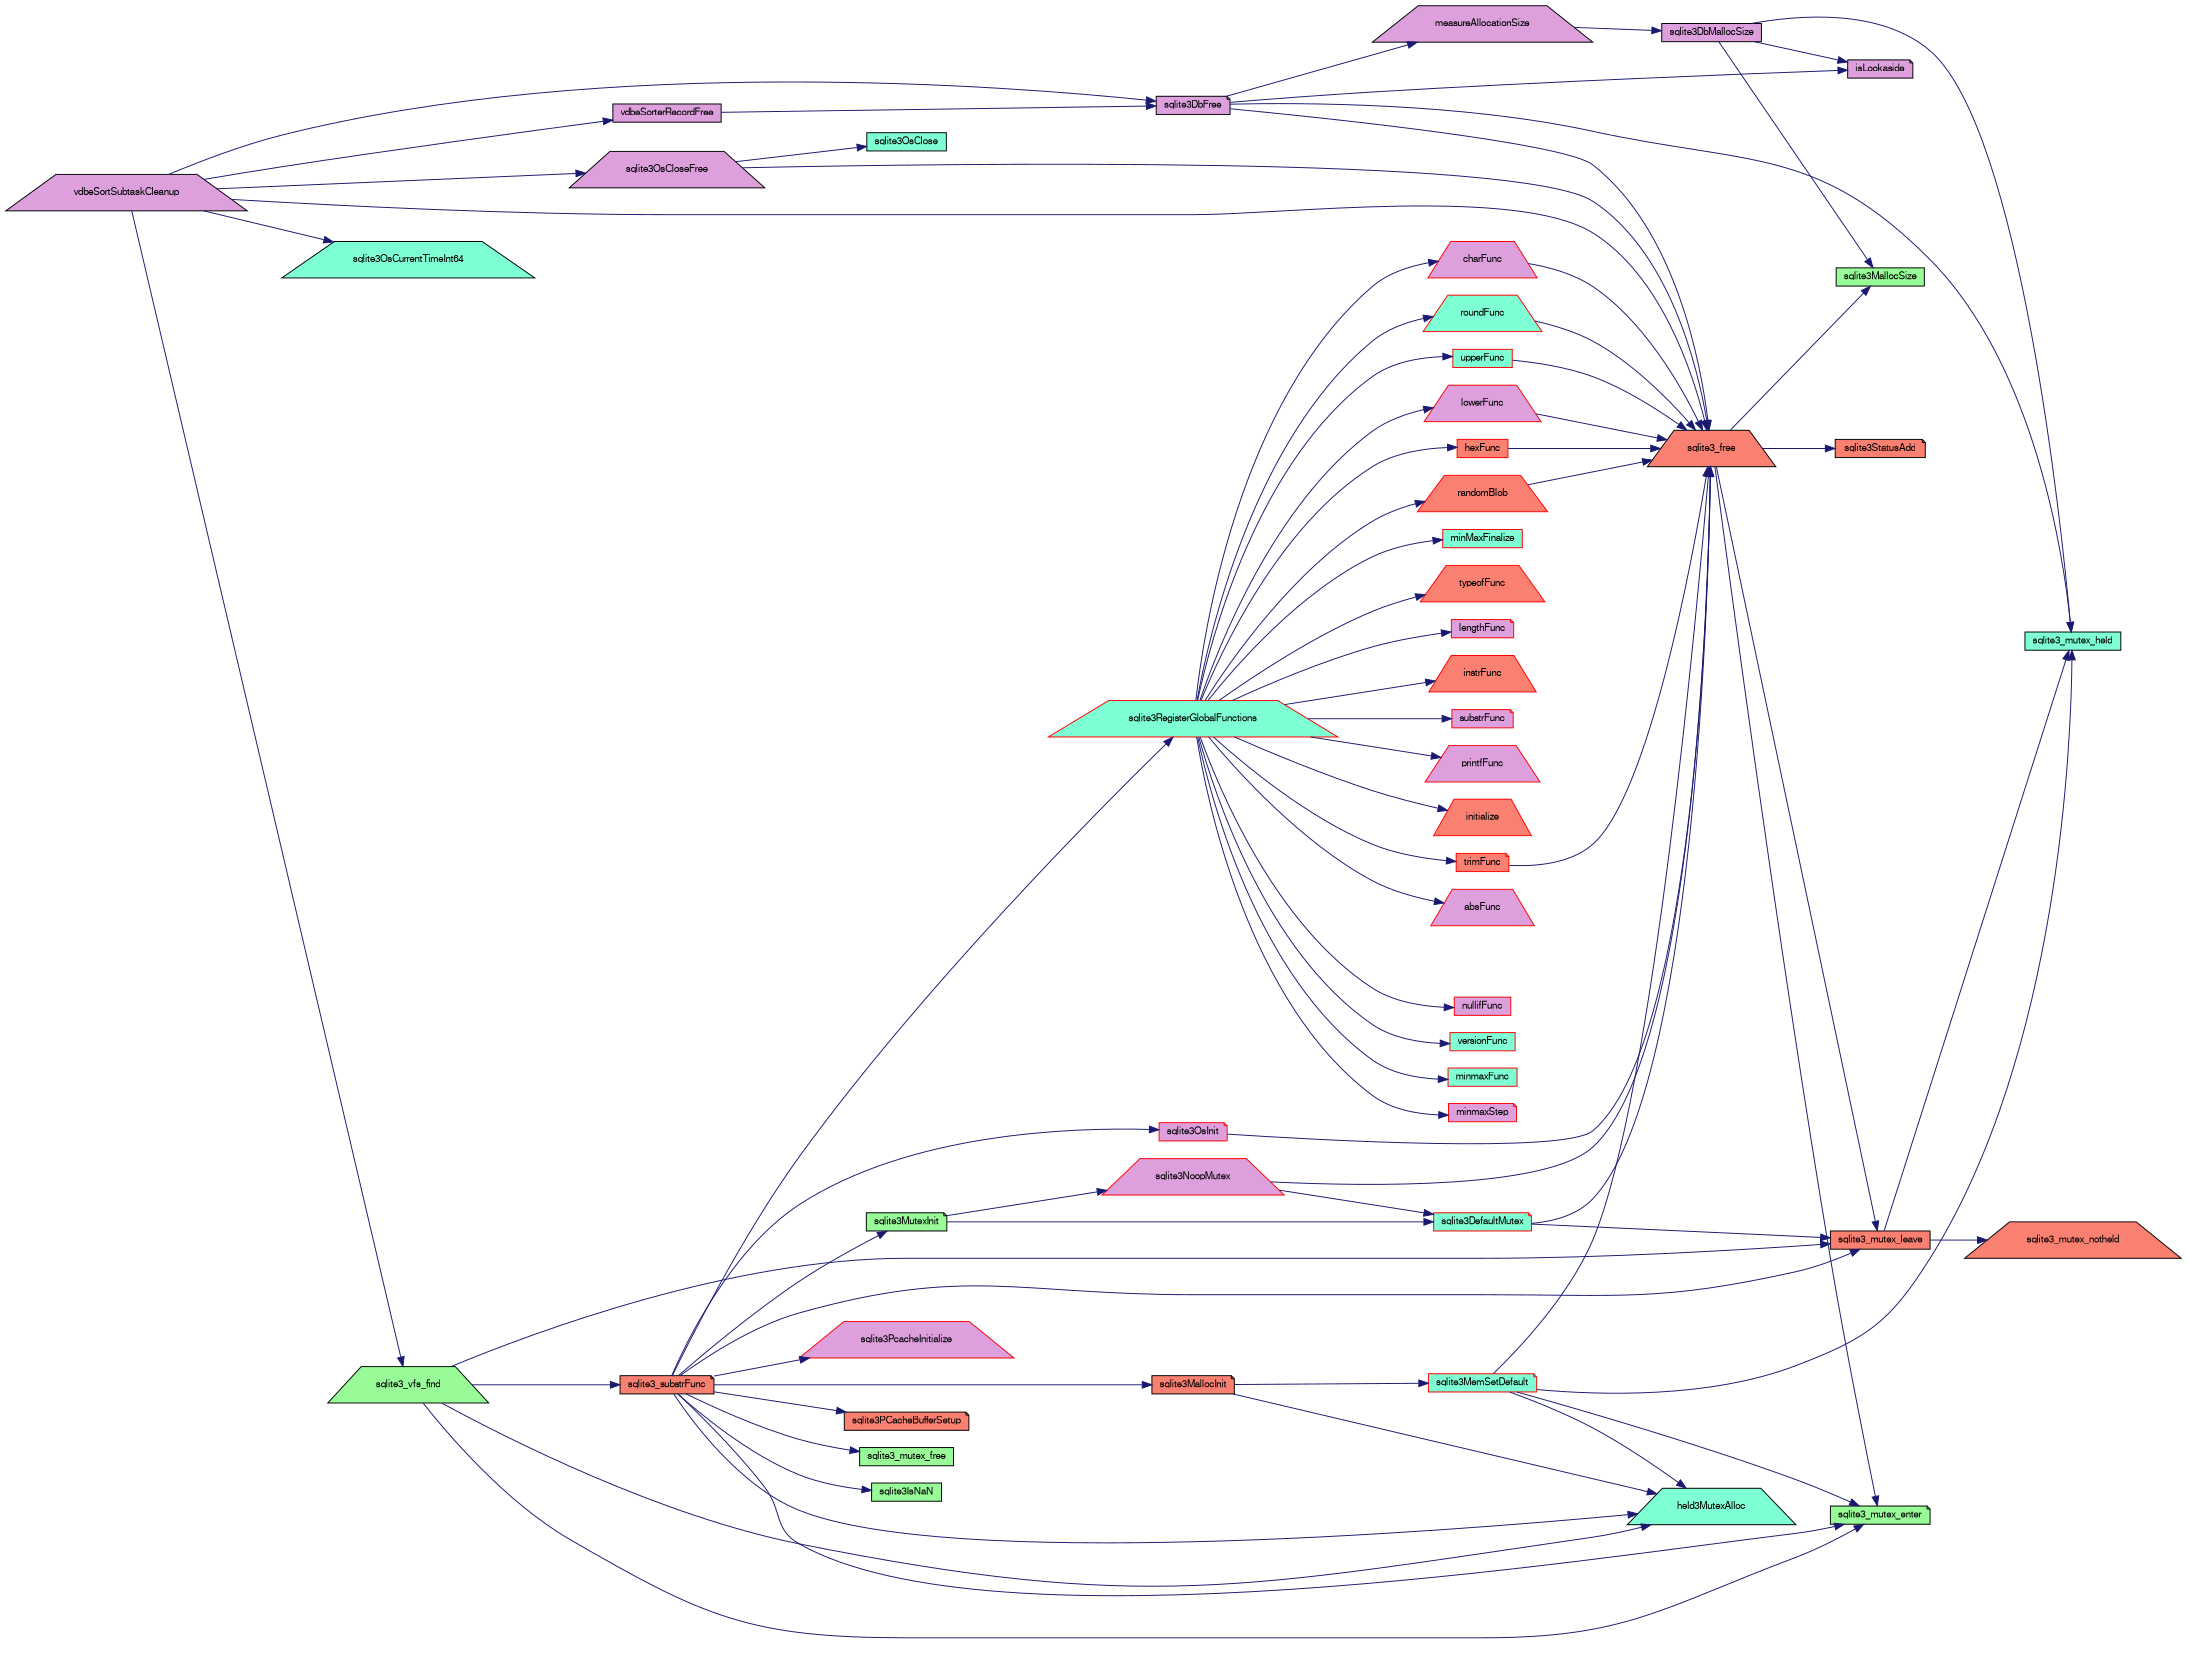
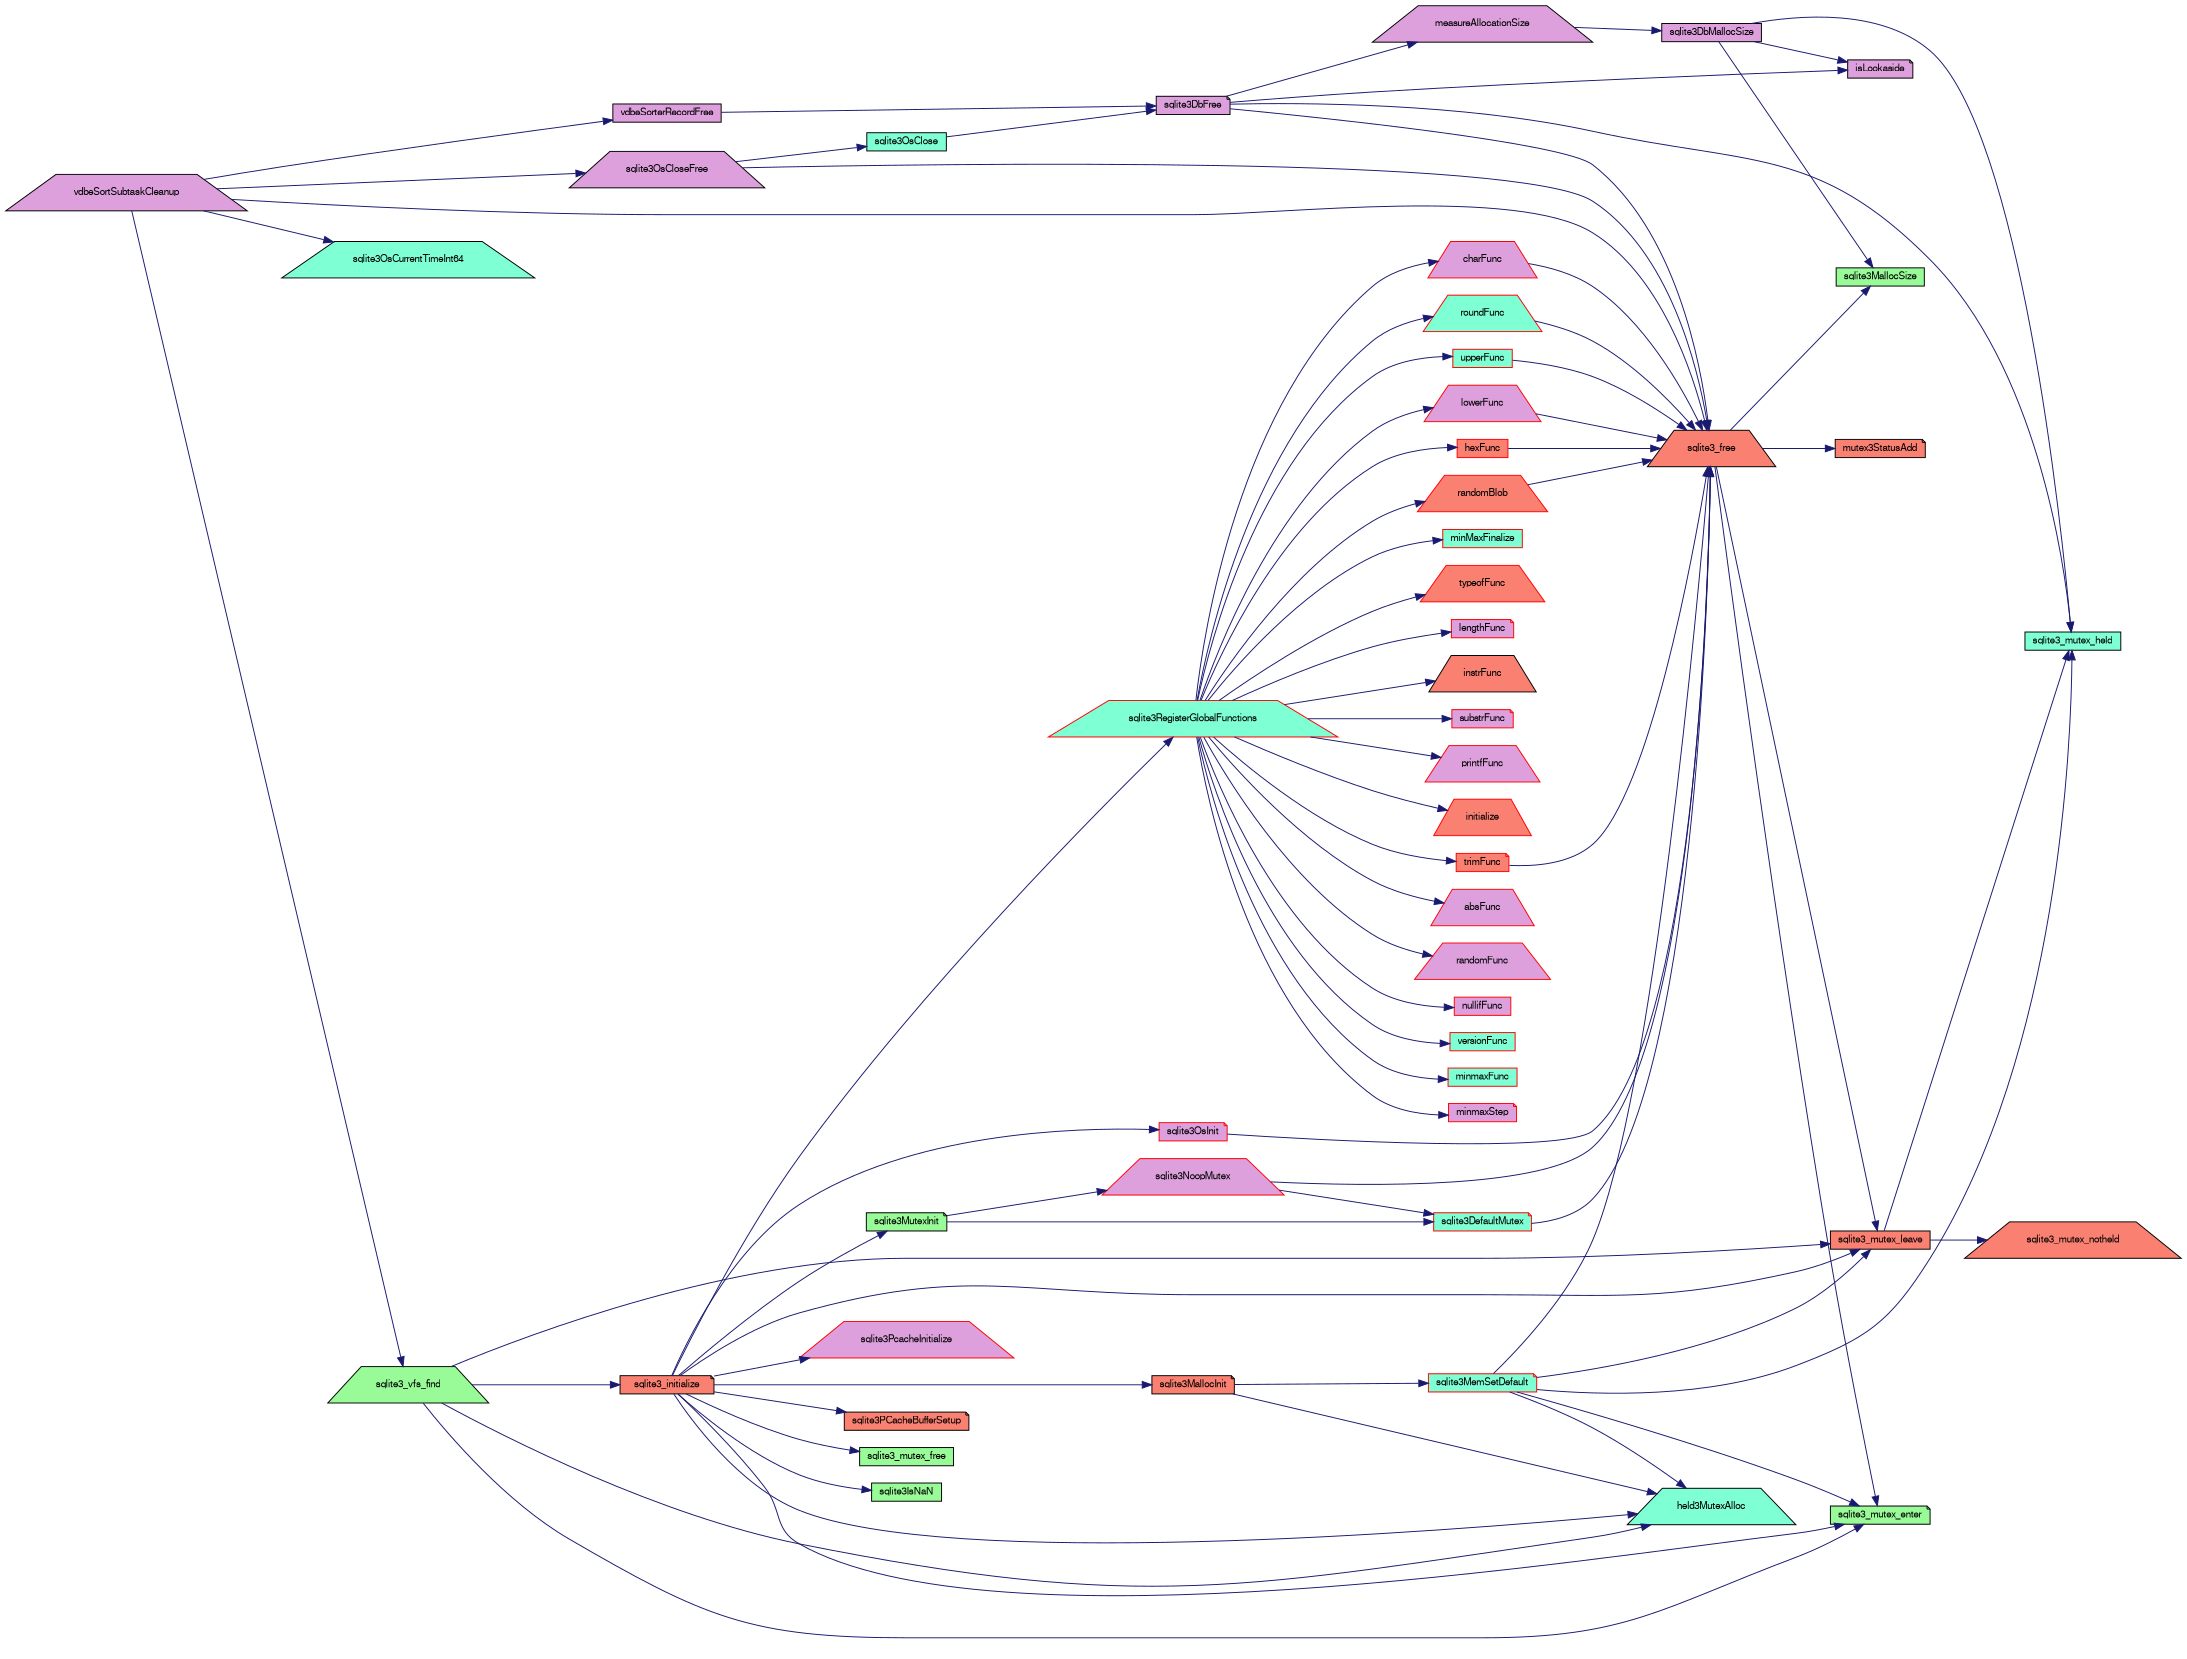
edge "vdbeSortSubtaskCleanup" -> "sqlite3DbFree": now "sqlite3OsClose" -> "sqlite3DbFree"
node "sqlite3StatusAdd": label "sqlite3StatusAdd" -> "mutex3StatusAdd"
node "instrFunc": color red -> black
node "randomFunc": added
edge "sqlite3DefaultMutex" -> "sqlite3_mutex_leave": now "sqlite3MemSetDefault" -> "sqlite3_mutex_leave"
node "sqlite3_substrFunc": label "sqlite3_substrFunc" -> "sqlite3_initialize"
